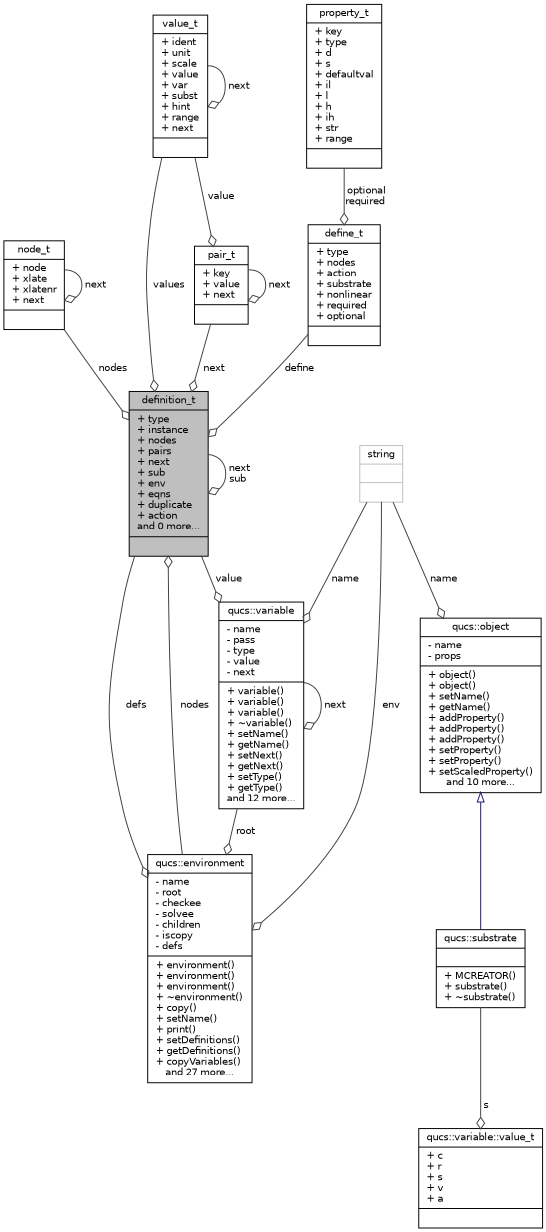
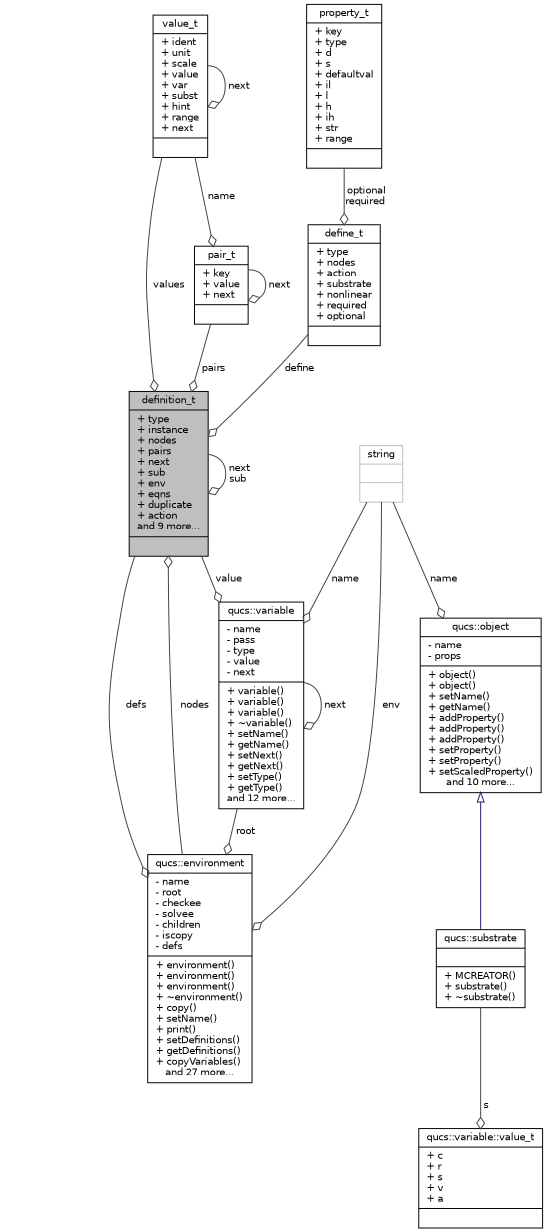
edge "value_t" -> "pair_t": label " value" -> " name"
node "node_t": removed
edge "pair_t" -> "definition_t": label " next" -> " pairs"
node "definition_t": text "and 0 more..." -> "and 9 more..."
